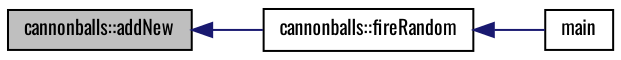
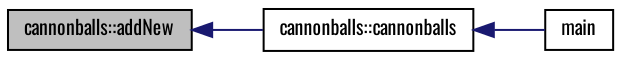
node "cannonballs::fireRandom": label "cannonballs::fireRandom" -> "cannonballs::cannonballs"
